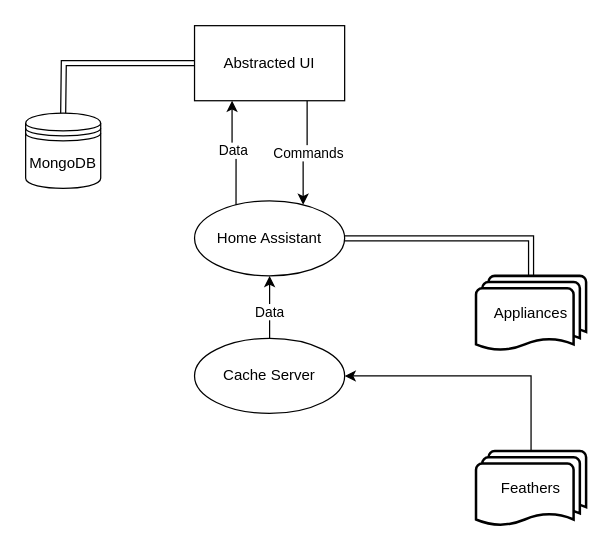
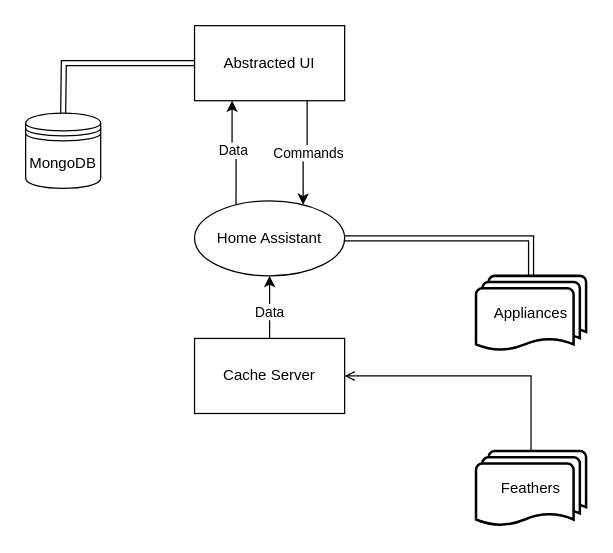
node "Cache Server": shape ellipse -> rectangle
edge "Feathers" -> "Cache Server": arrowhead classic -> open
